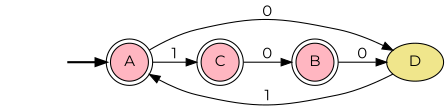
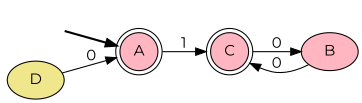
edge "A" -> "D": removed, label "0"
node "B": shape doublecircle -> ellipse
edge "B" -> "D": now "B" -> "C"
edge "D" -> "A": label "1" -> "0"
